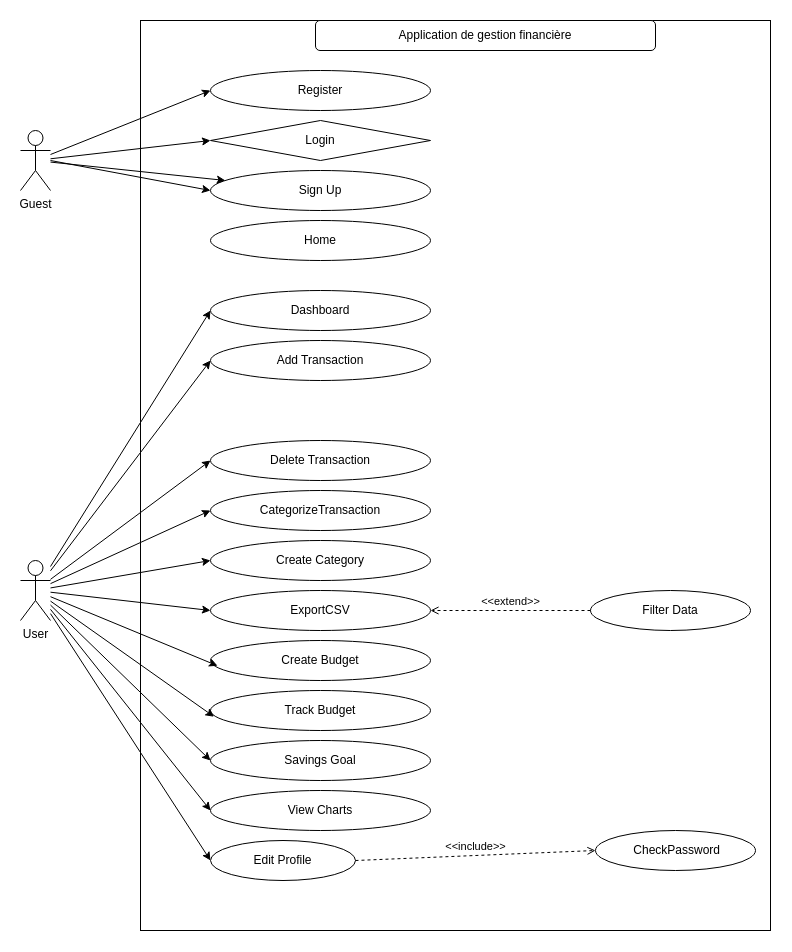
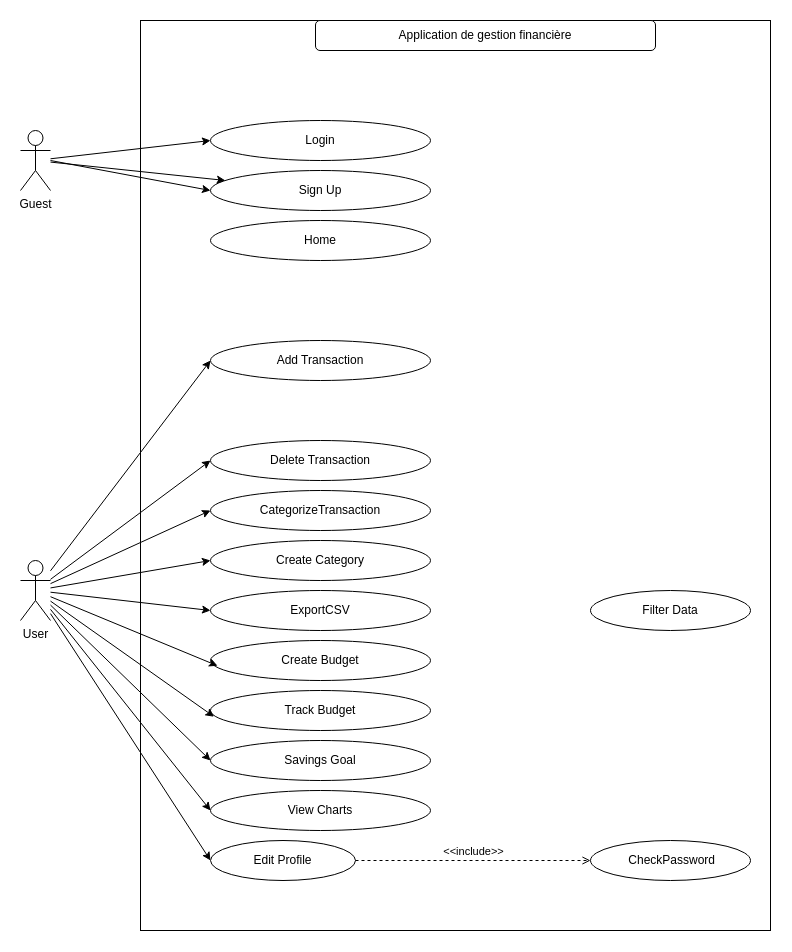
node "Register": removed
edge "Guest" -> "Register": removed
node "Login": shape diamond -> ellipse
node "Dashboard": removed
edge "User" -> "Dashboard": removed
edge "Filter Data" -> "ExportCSV": removed, label "<<extend>>"
node "CheckPassword": moved (676, 851) -> (671, 861)
